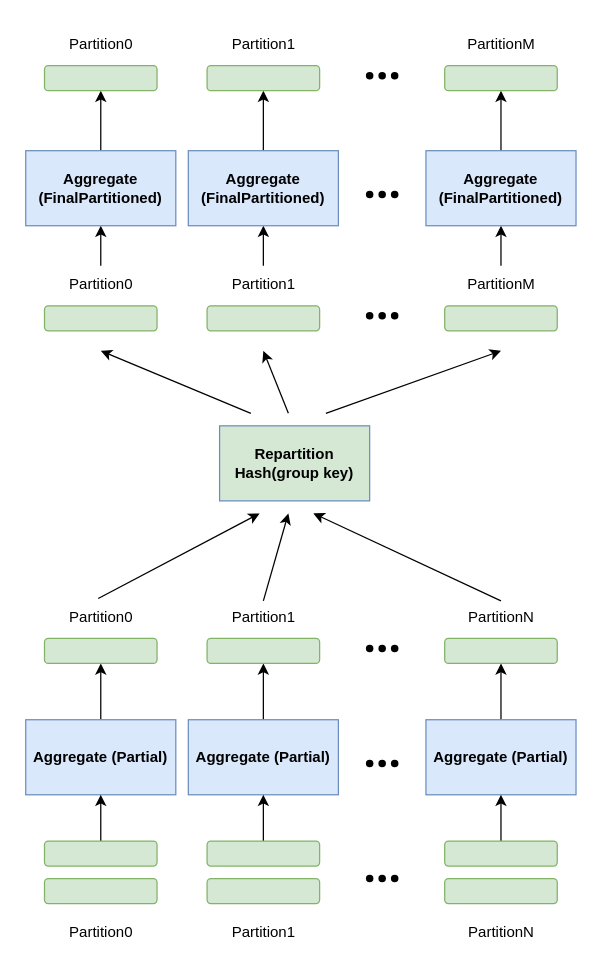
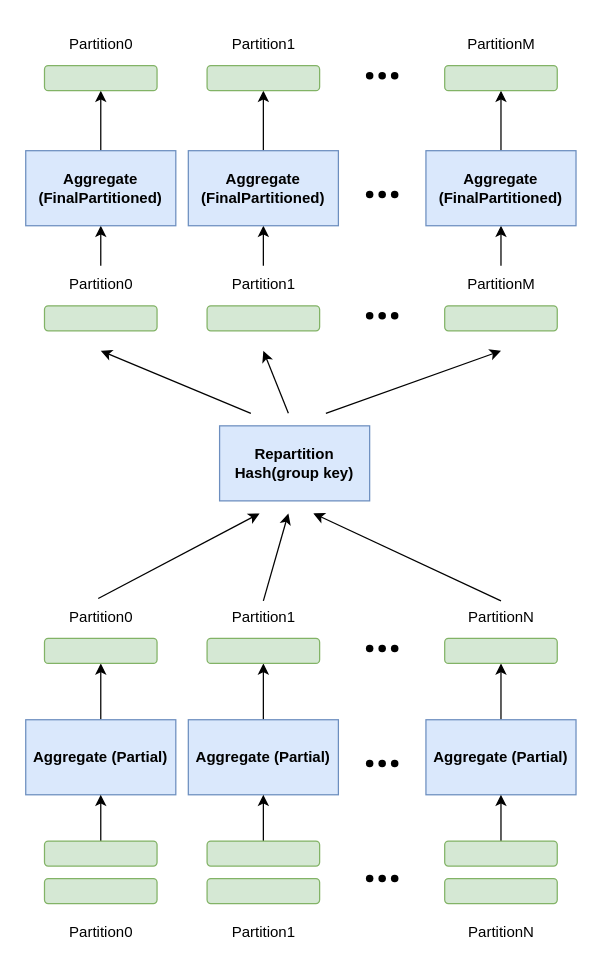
node "Repartition Hash(group key)": fillcolor #d5e8d4 -> #dae8fc
